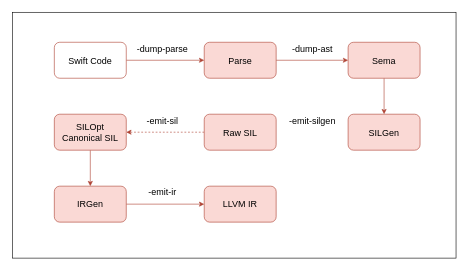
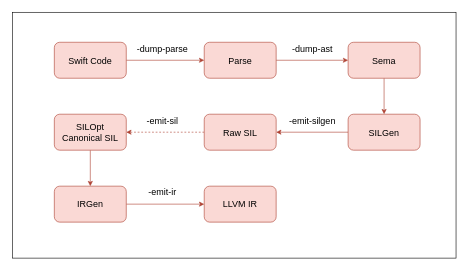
node "Swift Code": fillcolor #ffffff -> #fad9d5
edge "SILGen" -> "Raw SIL": added
